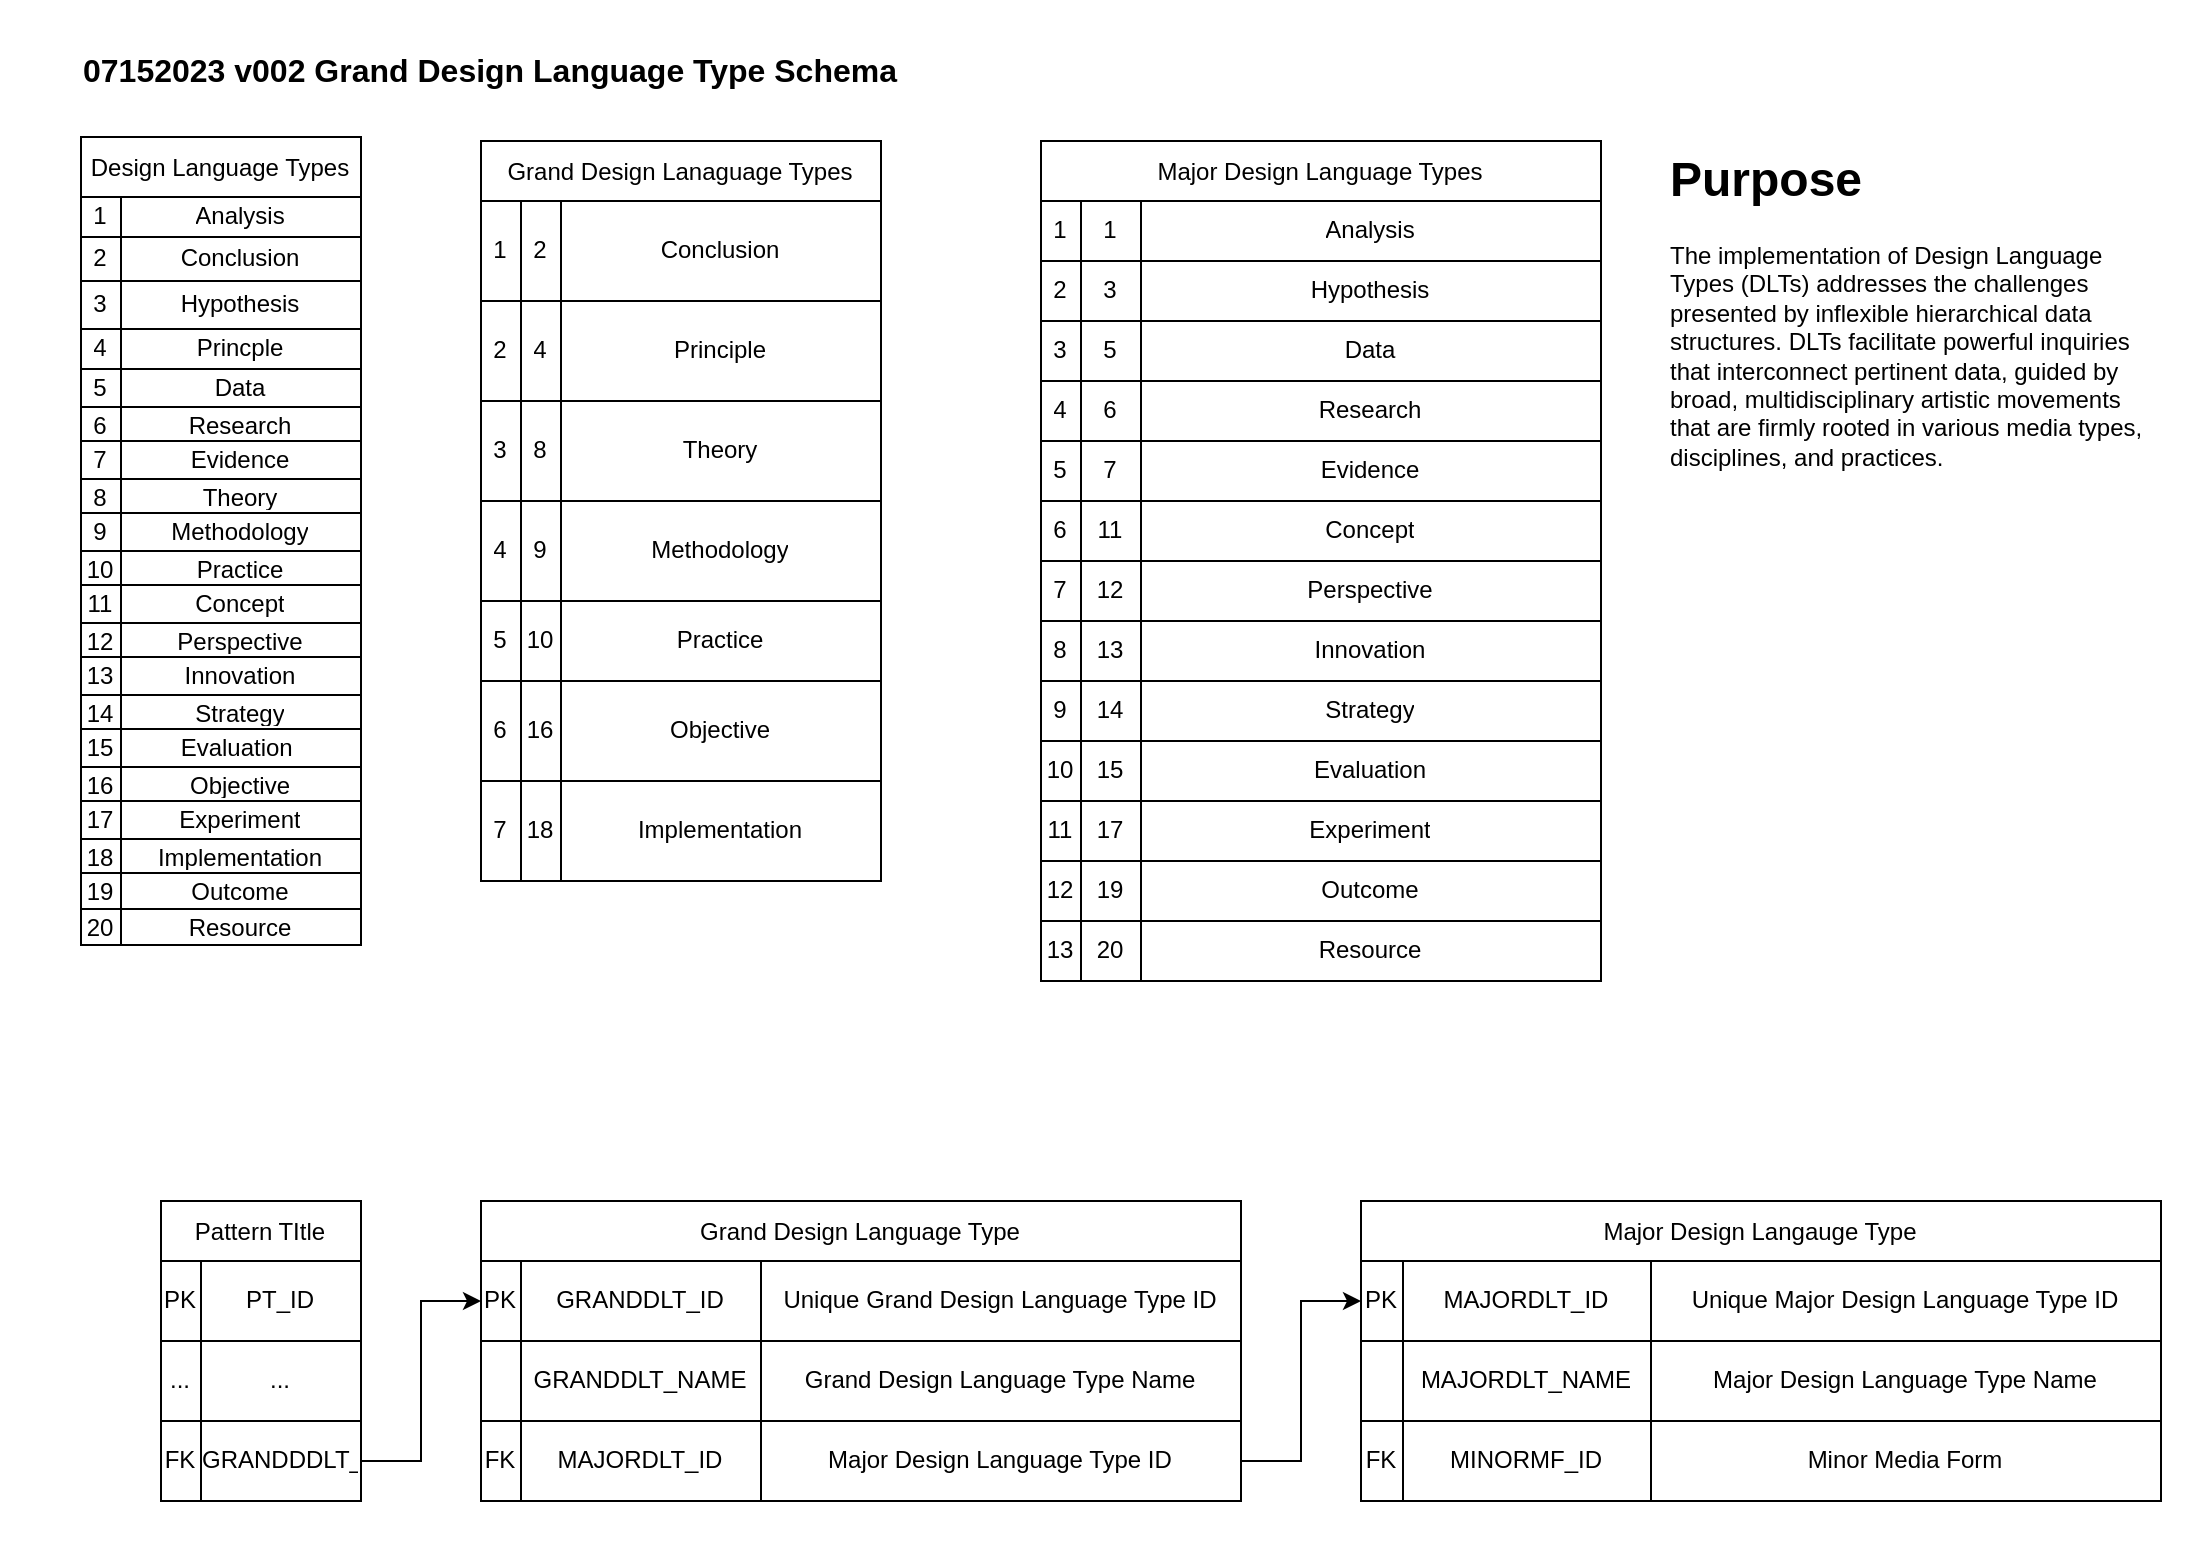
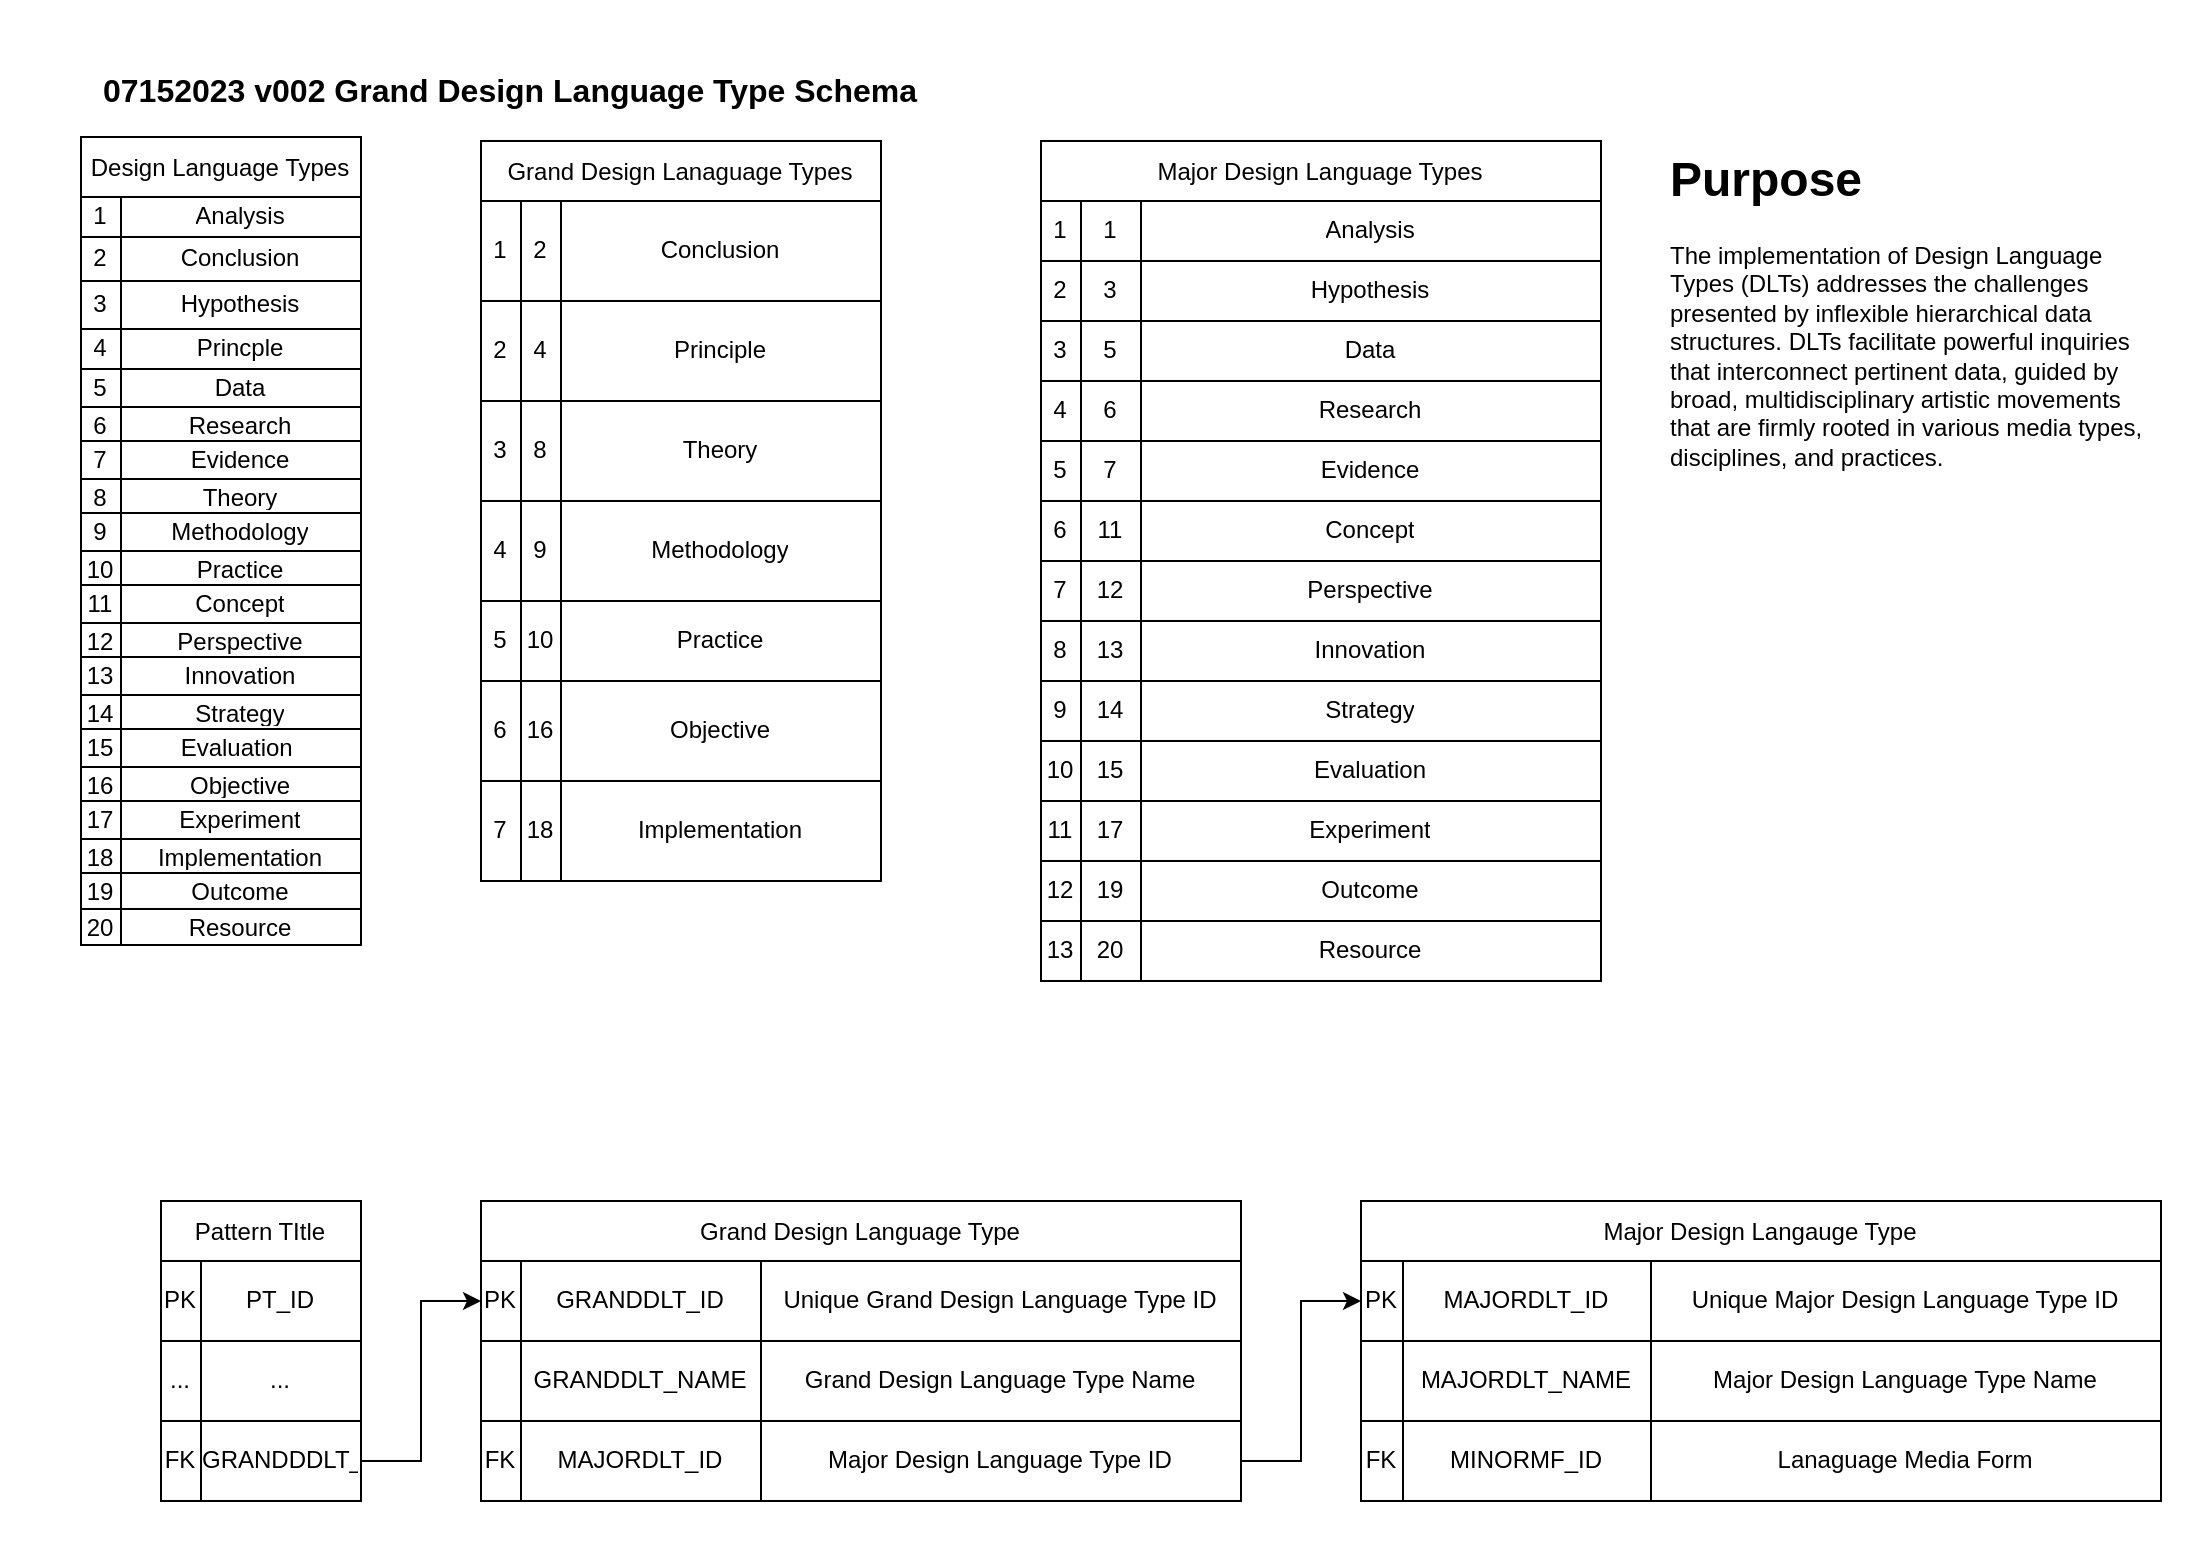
node "07152023 v002 Grand Design Language Type Schema": moved (491, 71) -> (511, 91)
node "Minor Media Form": label "Minor Media Form" -> "Lanaguage Media Form"
